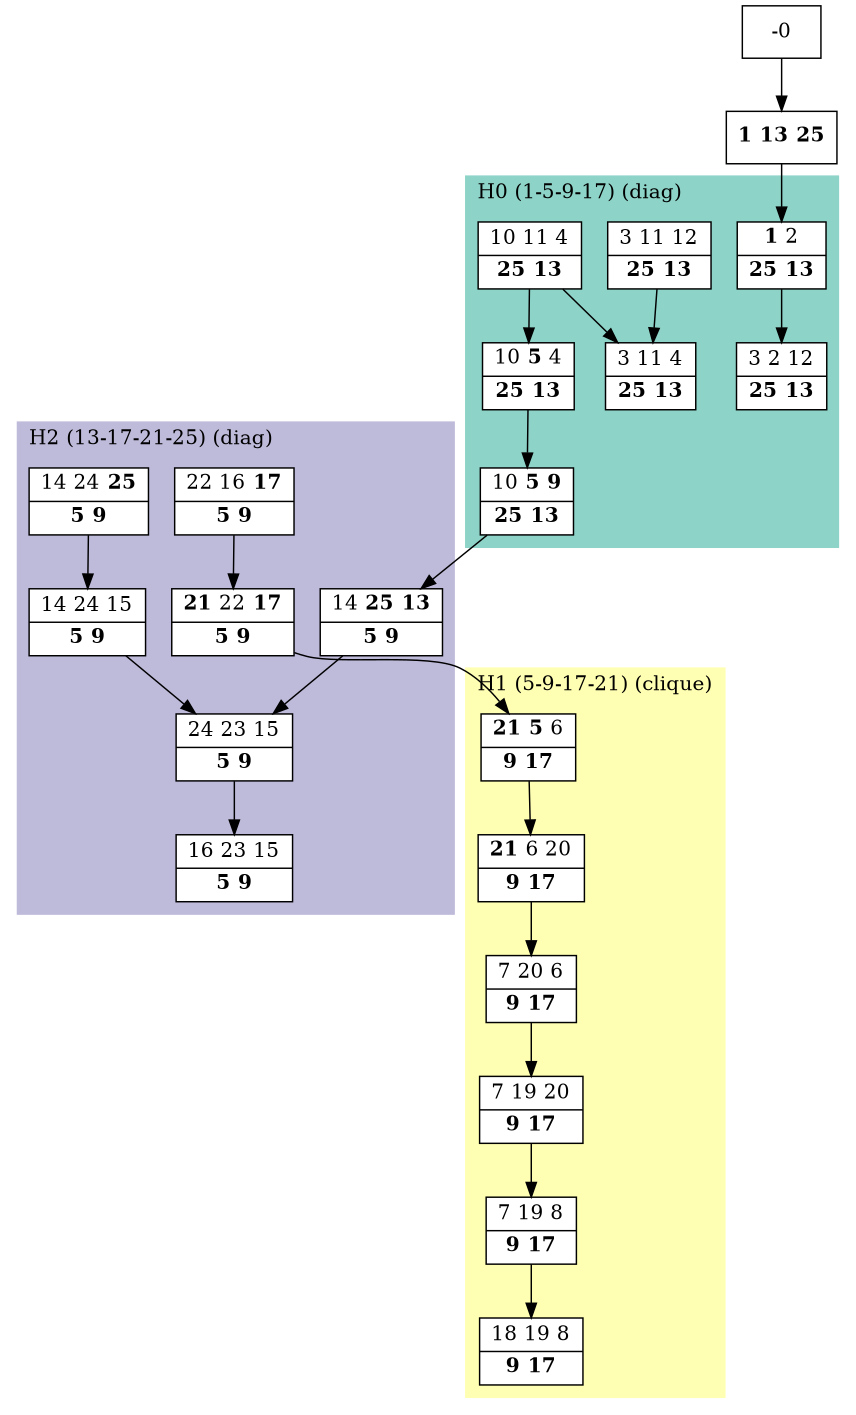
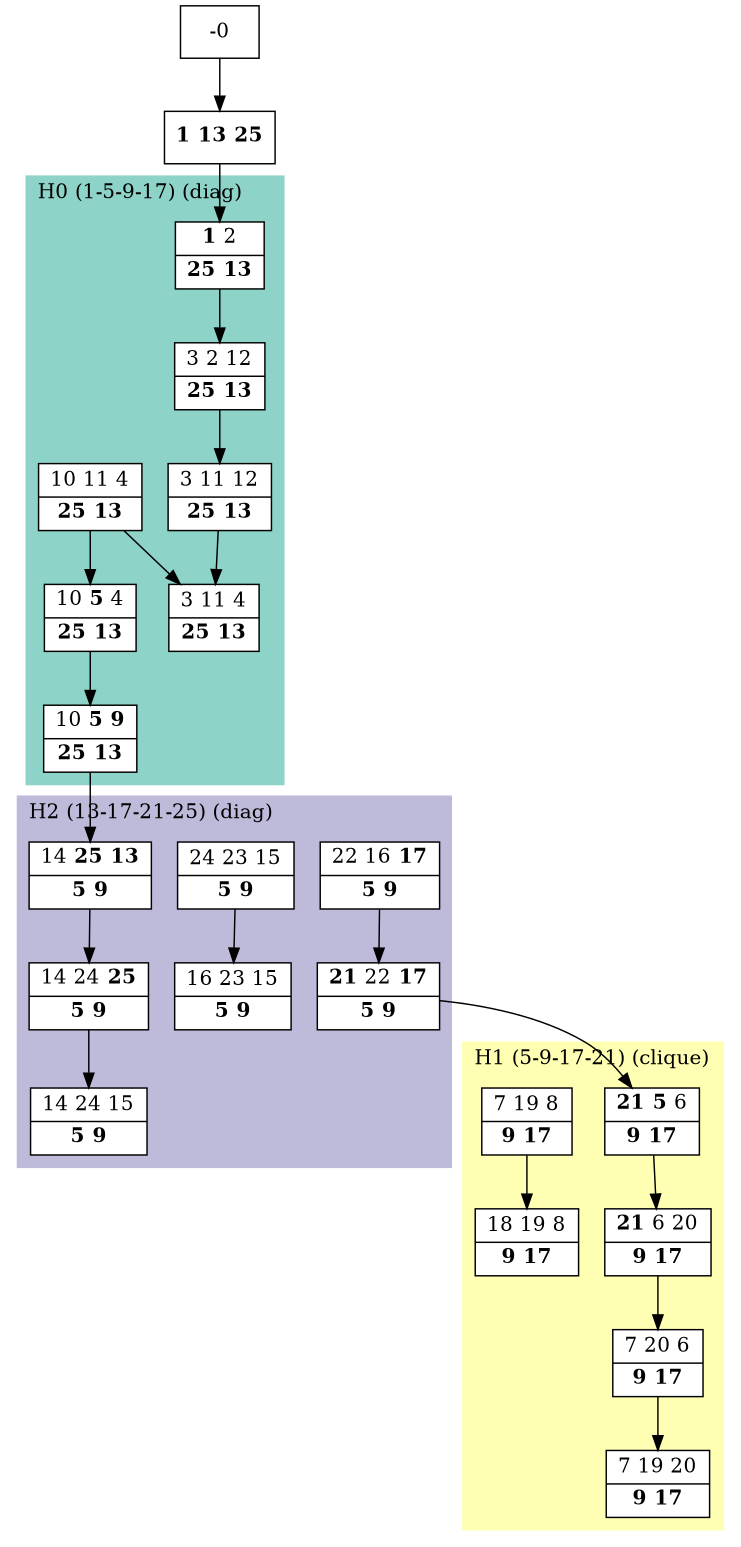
edge "3 2 12" -> "3 11 12": added
edge "14 24 15" -> "24 23 15": removed
edge "14" -> "24 23 15": now "14" -> "14 24"
edge "7 19 20" -> "7 19 8": removed
